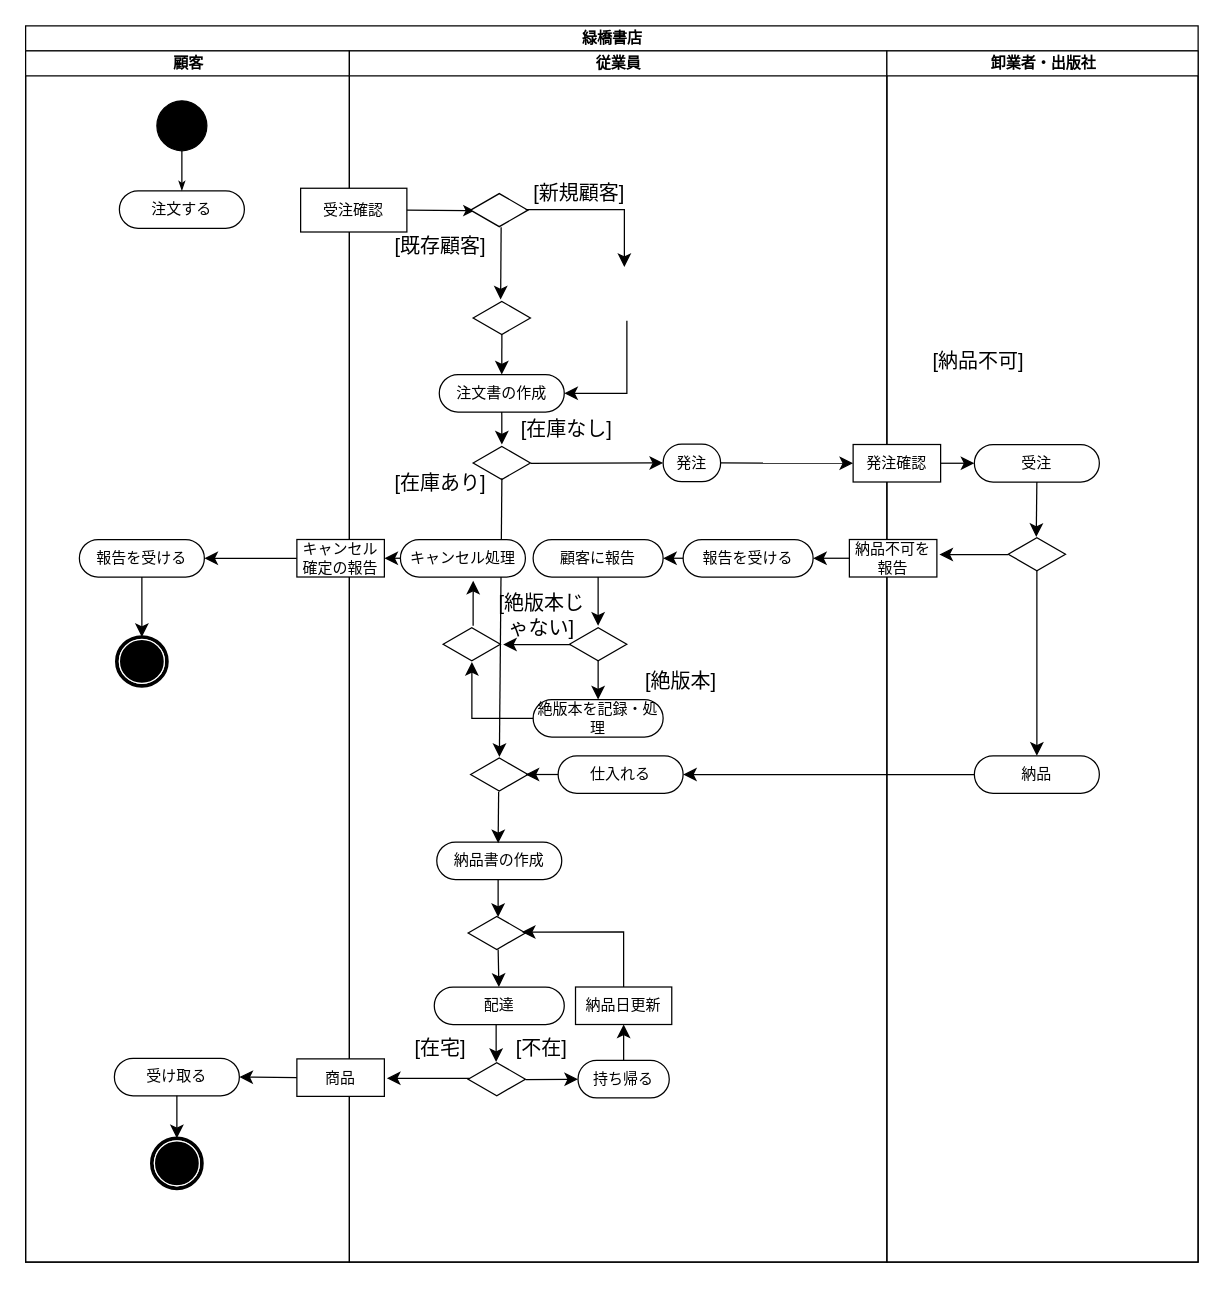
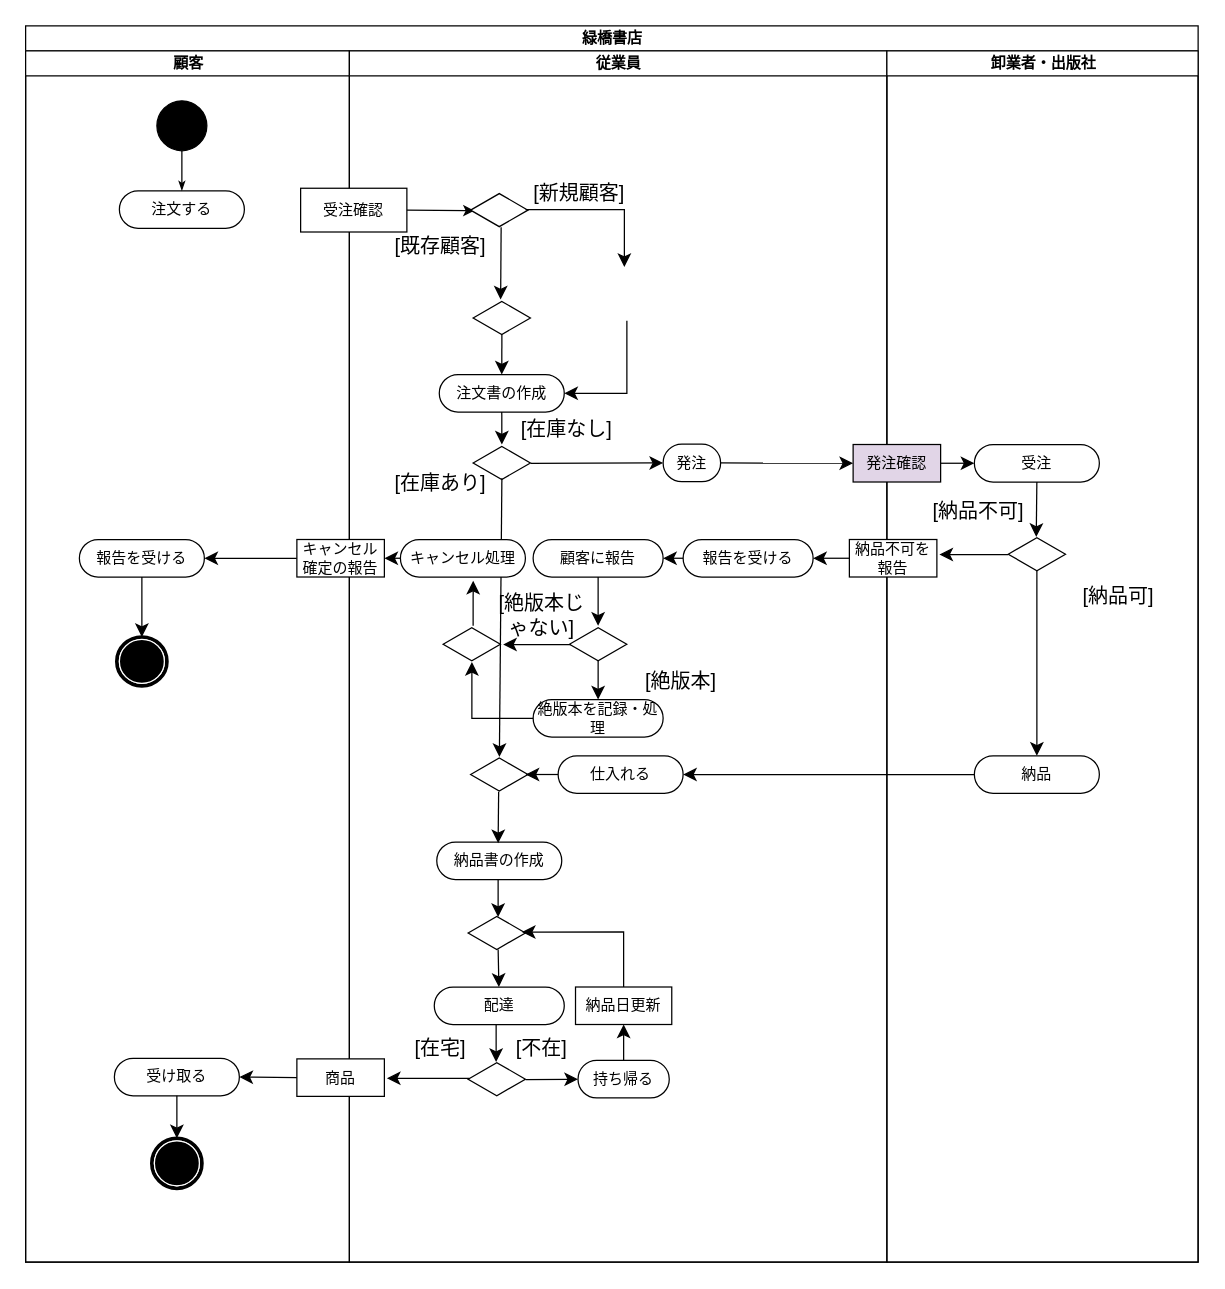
node "[納品不可]": moved (979, 361) -> (979, 511)
node "発注確認": fillcolor #ffffff -> #e1d5e7
node "[納品可]": added
